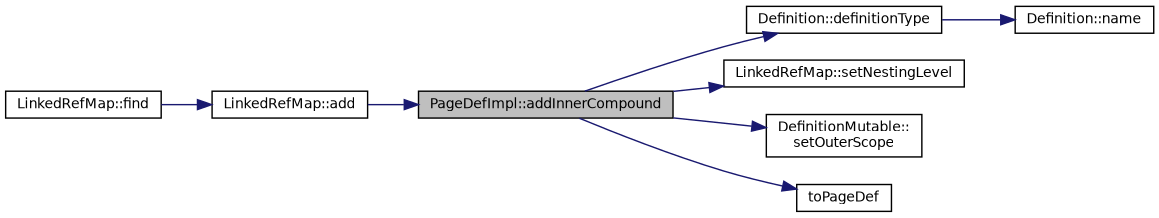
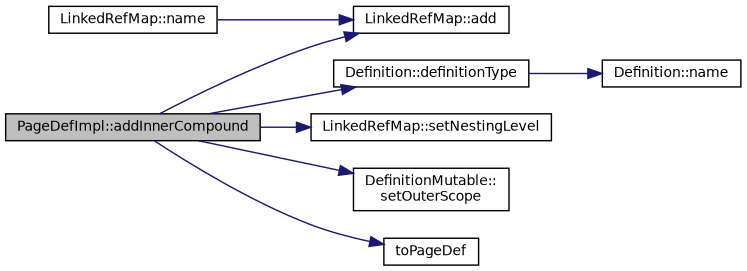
node "LinkedRefMap::find": label "LinkedRefMap::find" -> "LinkedRefMap::name"
edge "LinkedRefMap::add" -> "PageDefImpl::addInnerCompound": reversed
